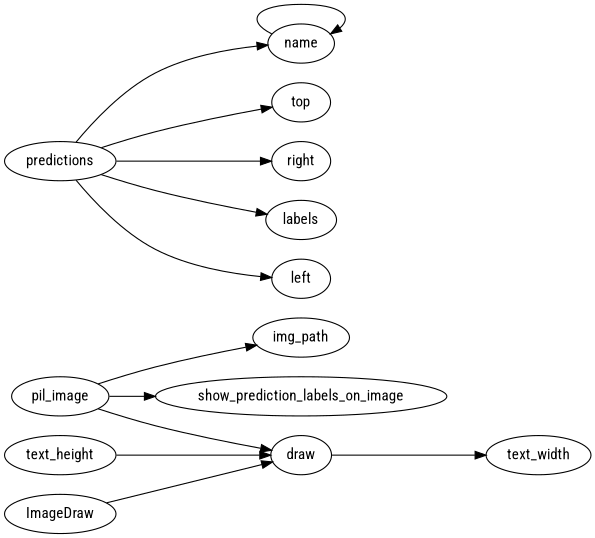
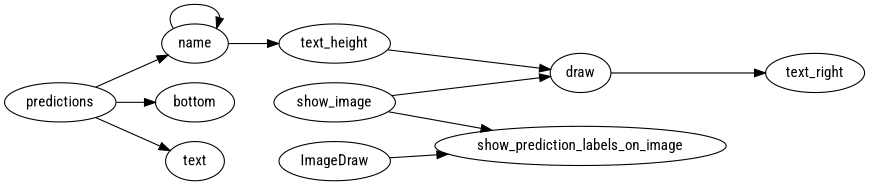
edge "name" -> "text_height": added
node "top": removed
node "right": removed
node "labels": label "labels" -> "bottom"
node "left": label "left" -> "text"
node "img_path": removed
node "pil_image": label "pil_image" -> "show_image"
node "text_width": label "text_width" -> "text_right"
edge "ImageDraw" -> "draw": now "ImageDraw" -> "show_prediction_labels_on_image"
